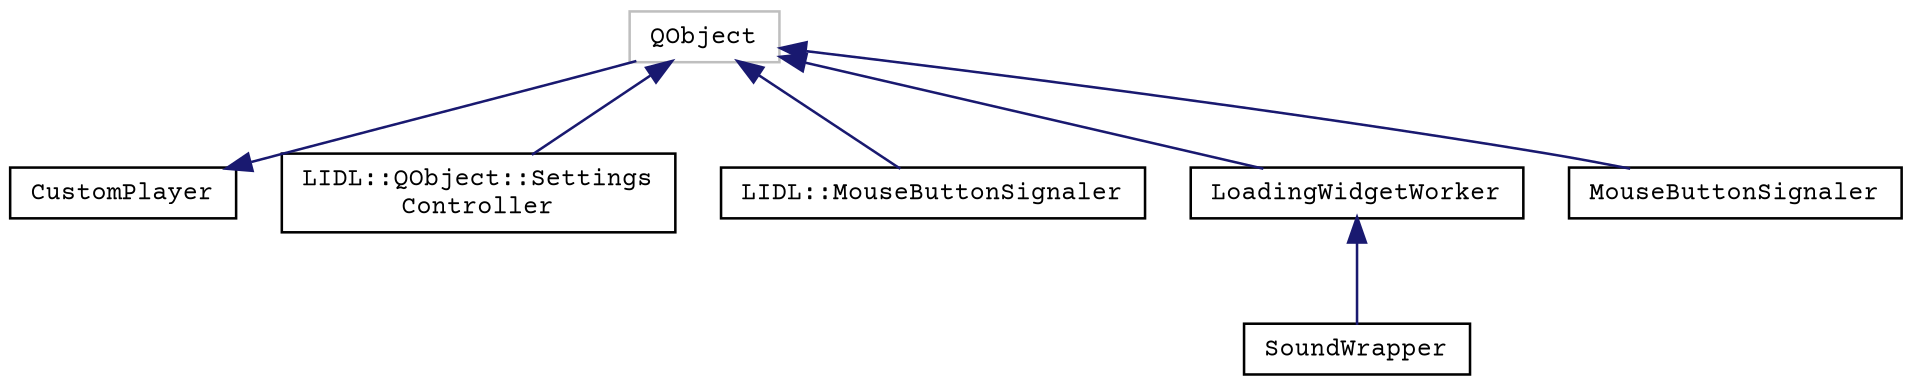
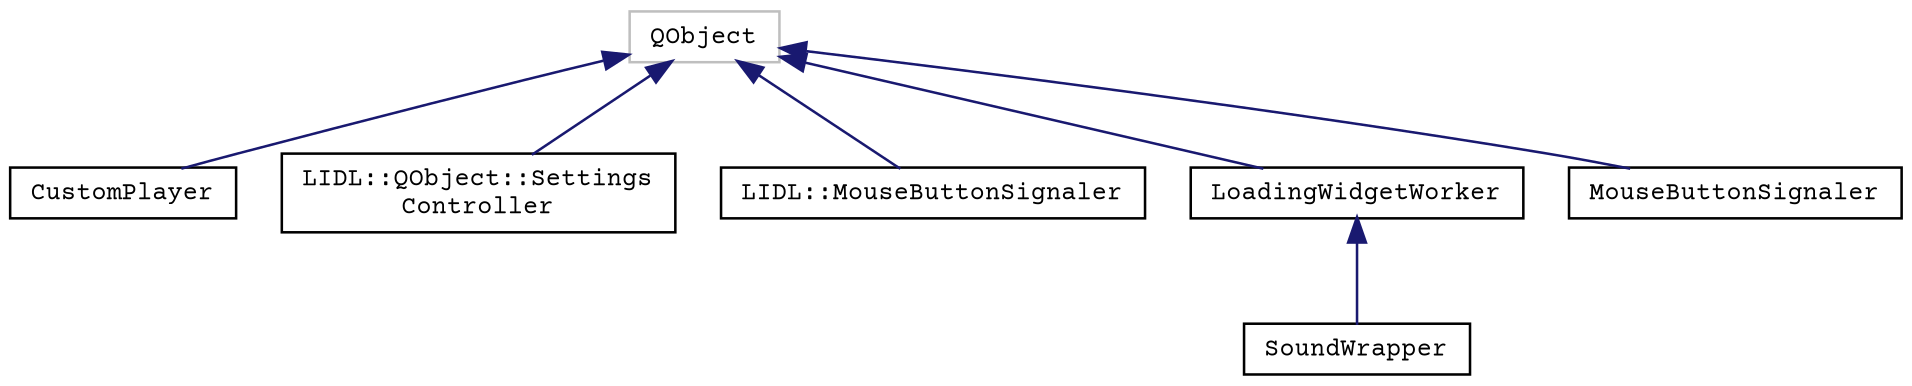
edge "QObject" -> "CustomPlayer": reversed
